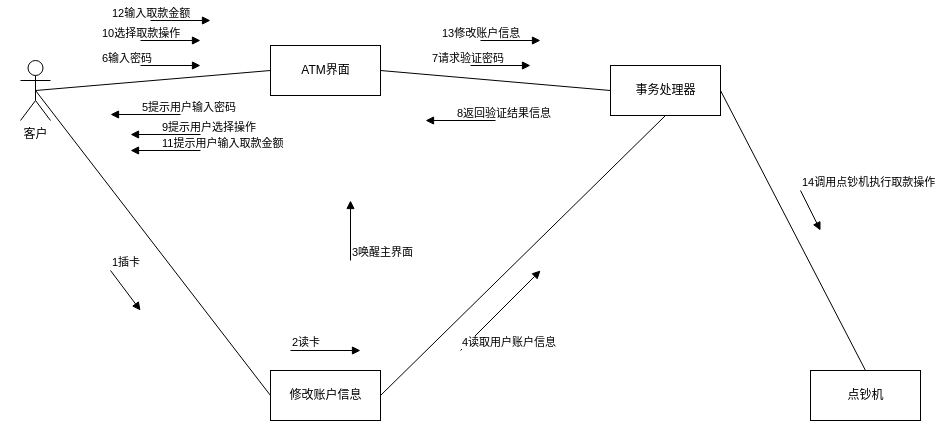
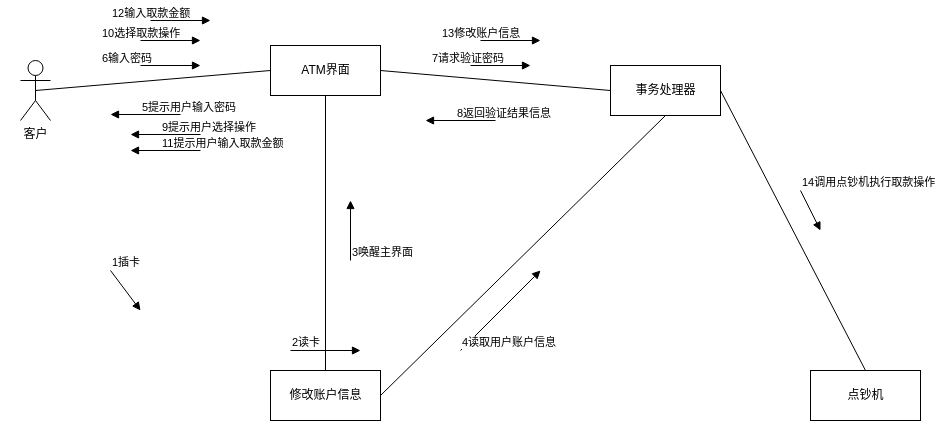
edge "ATM界面" -- "修改账户信息": added
edge "客户" -- "修改账户信息": removed
